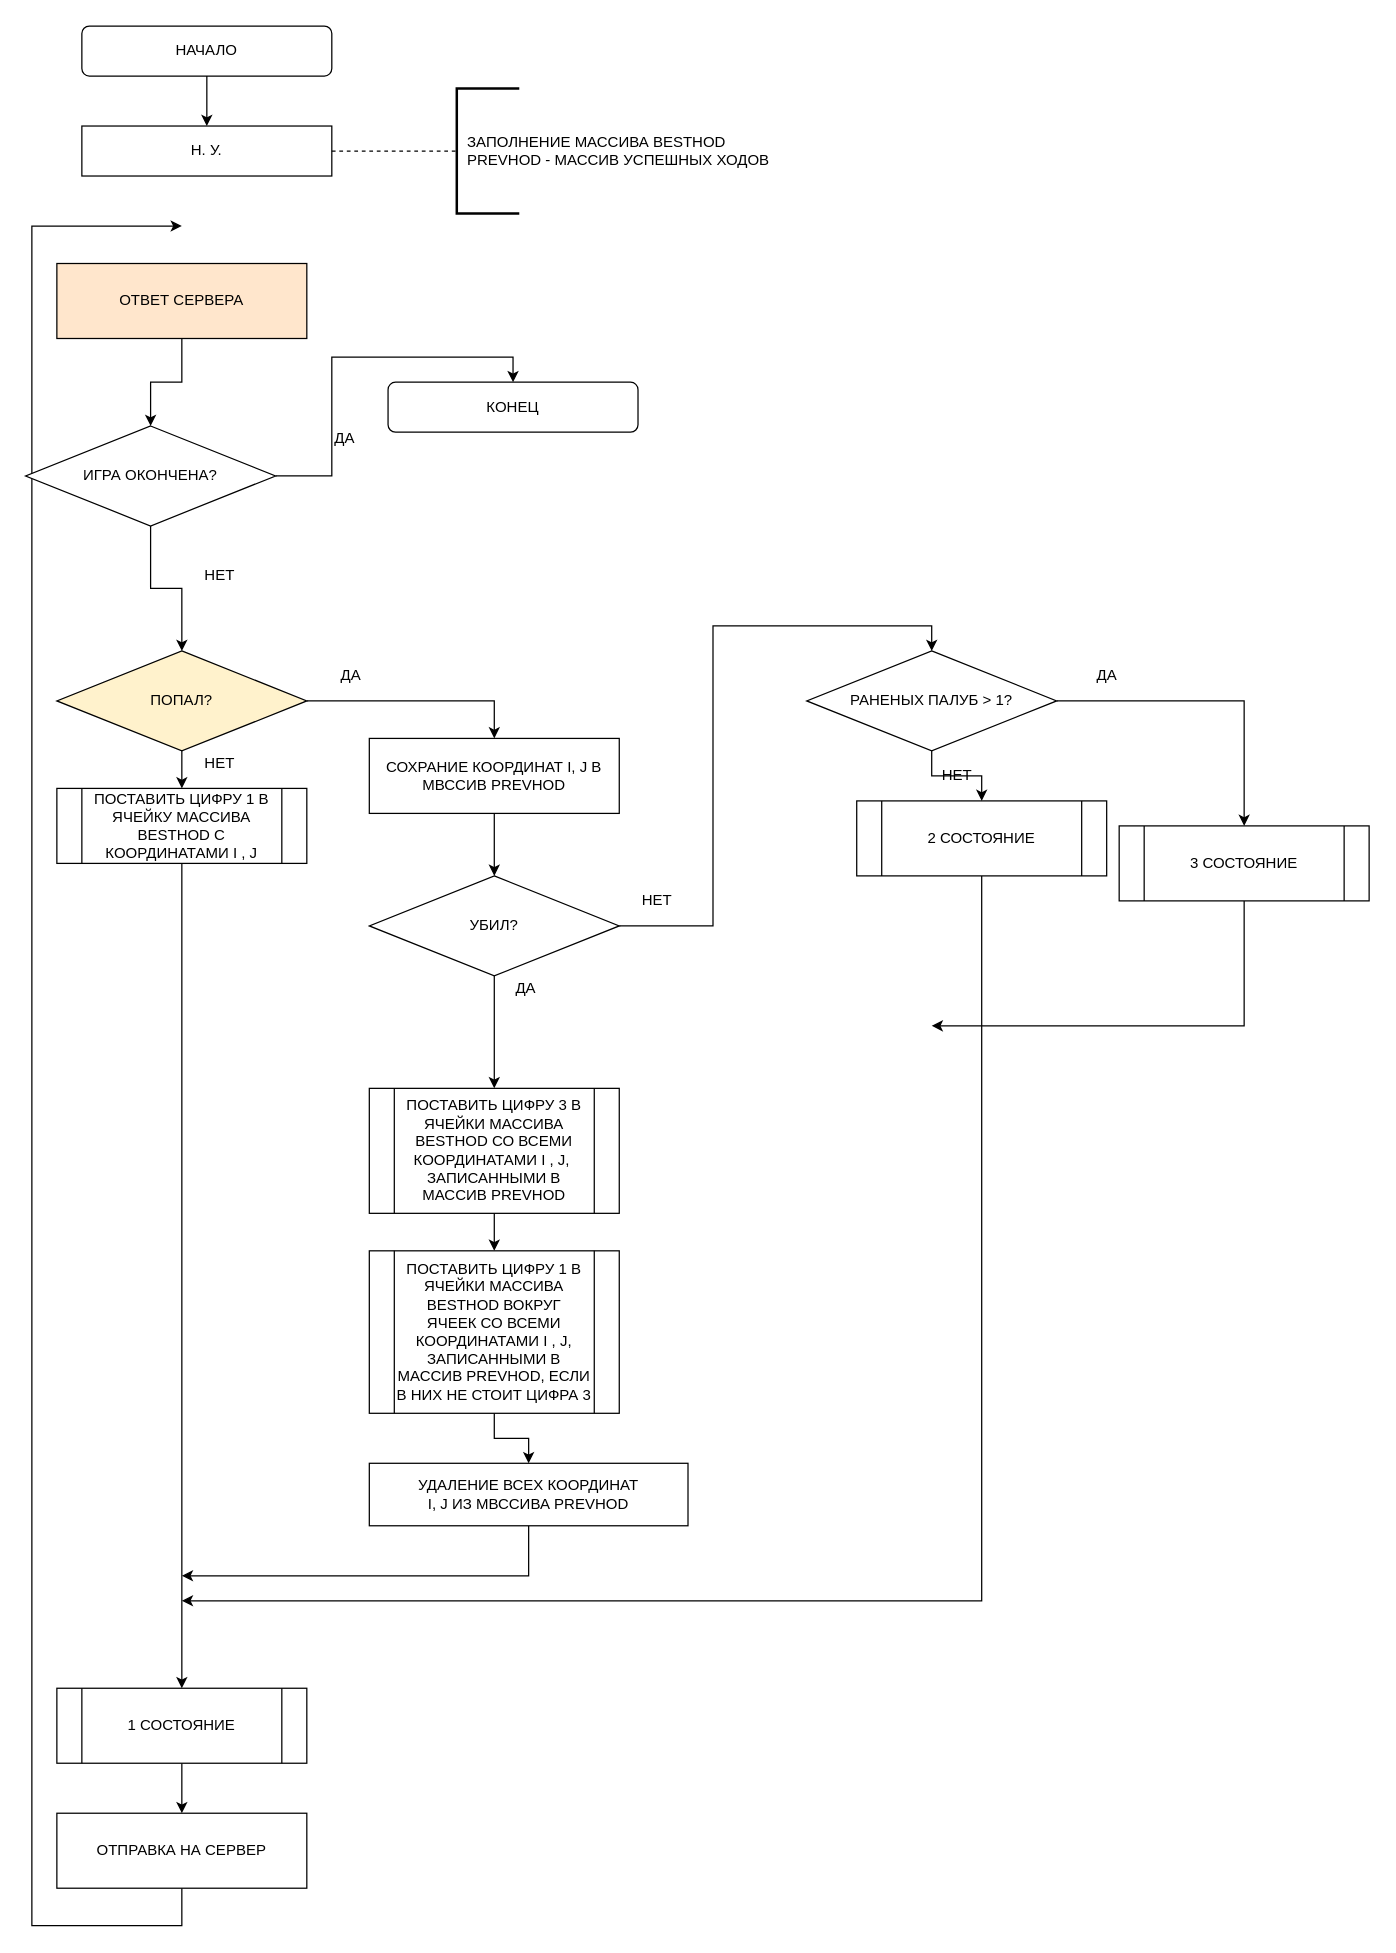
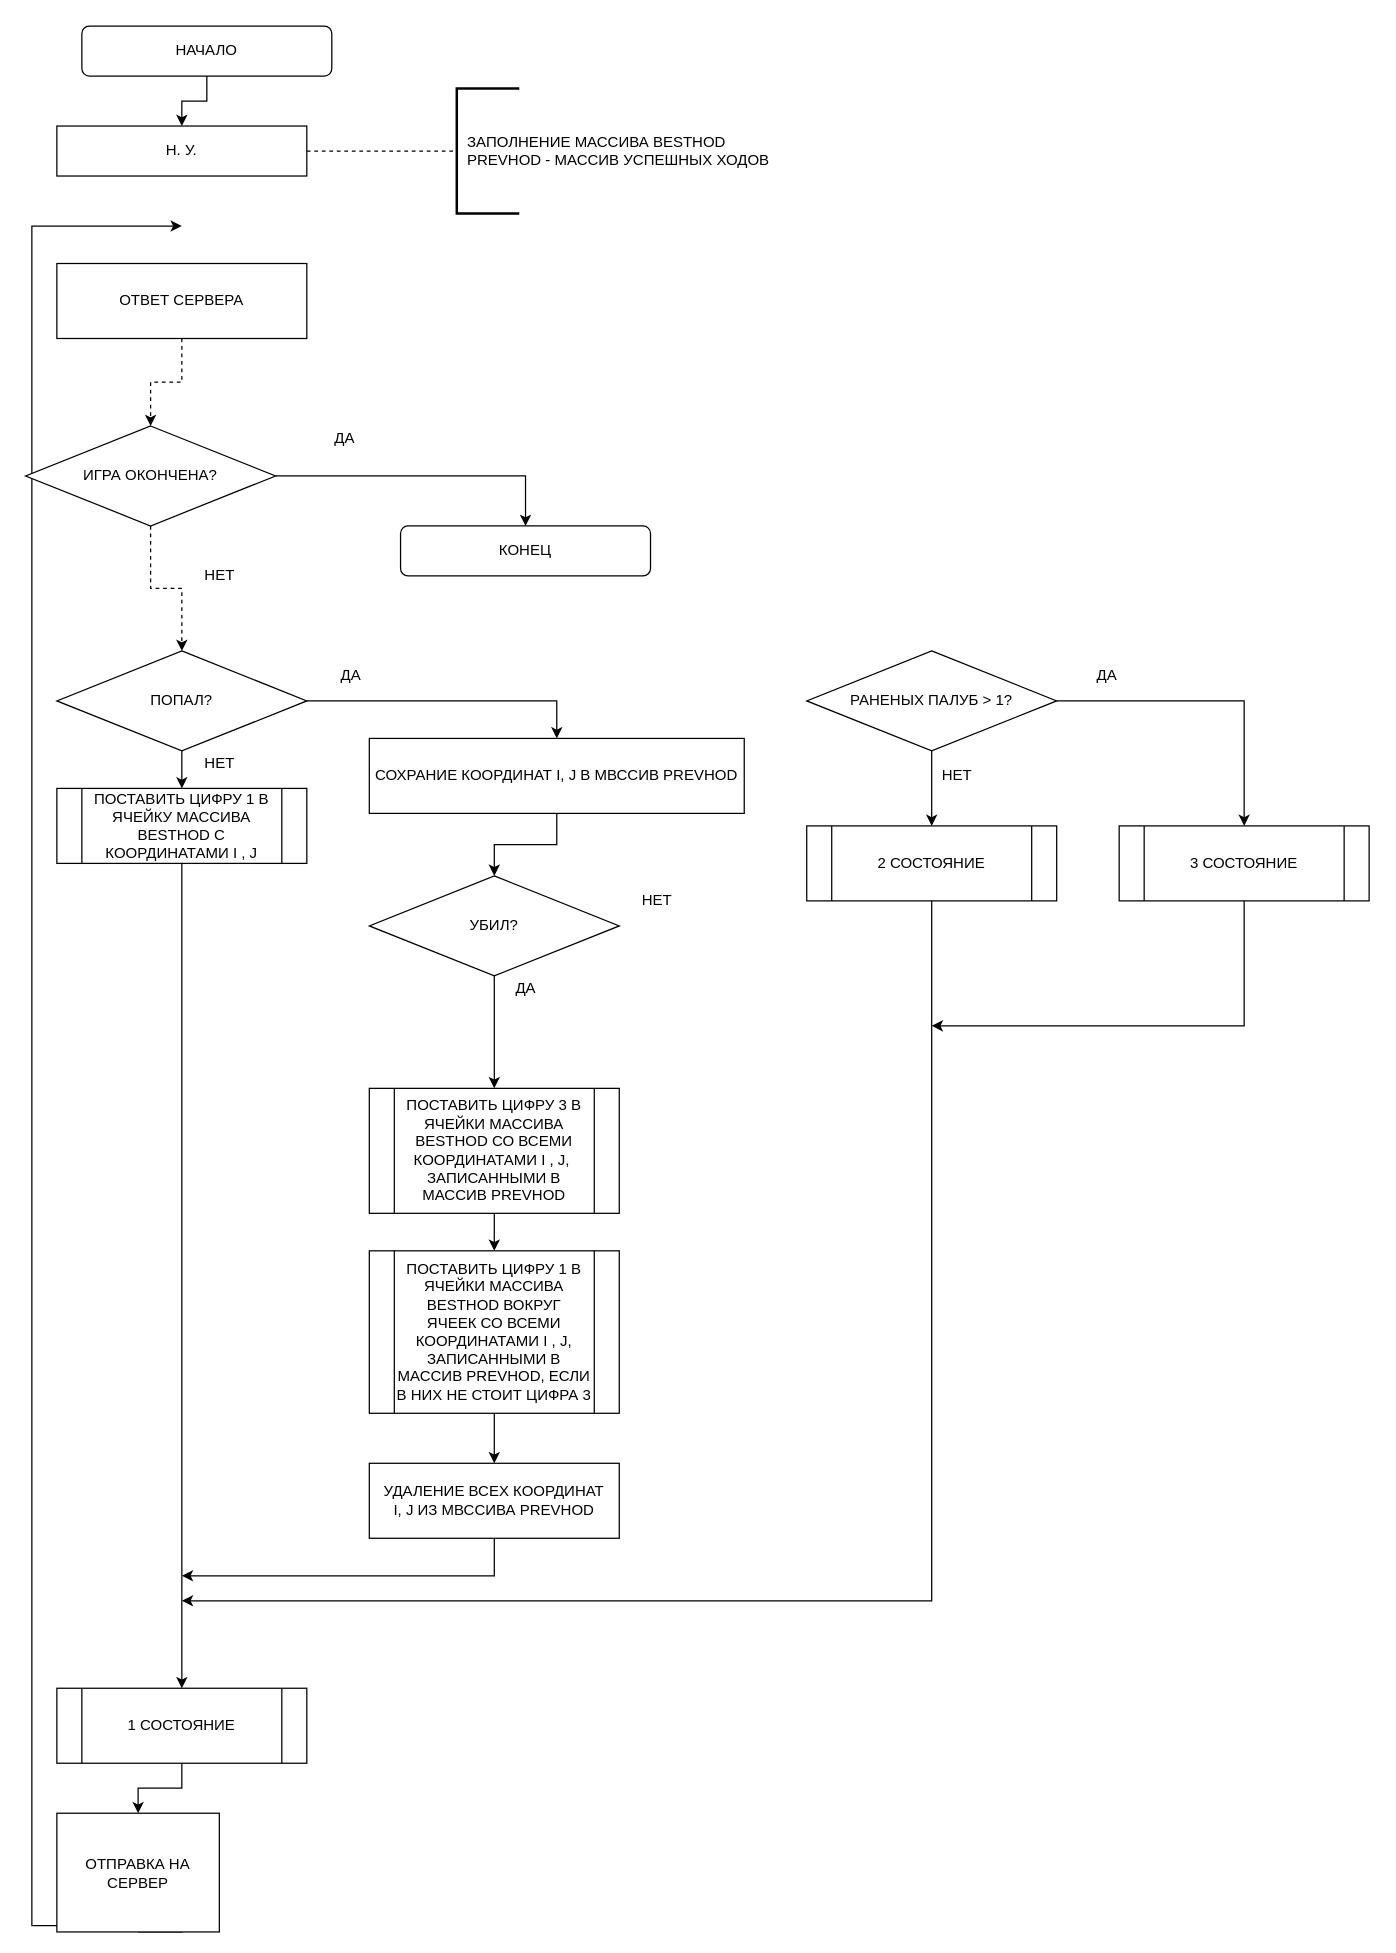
node "Н. У.": moved (207, 151) -> (182, 151)
node "ОТВЕТ СЕРВЕРА": fillcolor #ffe6cc -> #ffffff
edge "ОТВЕТ СЕРВЕРА" -> "ИГРА ОКОНЧЕНА?": style solid -> dashed
node "КОНЕЦ": moved (513, 407) -> (526, 551)
edge "ИГРА ОКОНЧЕНА?" -> "ПОПАЛ?": style solid -> dashed
node "ПОПАЛ?": fillcolor #fff2cc -> #ffffff
edge "УБИЛ?" -> "РАНЕНЫХ ПАЛУБ > 1?": removed
node "СОХРАНИЕ КООРДИНАТ I, J В МВССИВ PREVHOD": size 250x75 -> 375x75
node "2 СОСТОЯНИЕ": moved (982, 838) -> (932, 863)
node "УДАЛЕНИЕ ВСЕХ КООРДИНАТ I, J ИЗ МВССИВА PREVHOD": size 319x63 -> 250x75
node "ОТПРАВКА НА СЕРВЕР": size 250x75 -> 163x119
